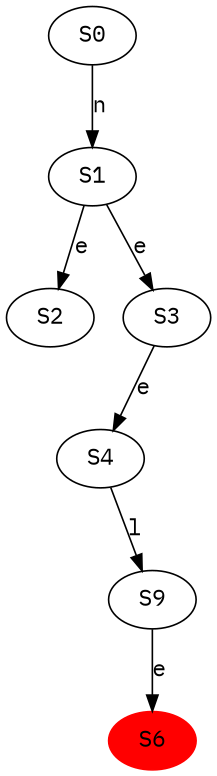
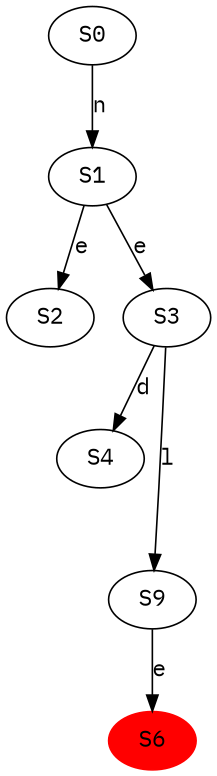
edge "S3" -> "S4": label "e" -> "d"
edge "S4" -> "S9": now "S3" -> "S9"
